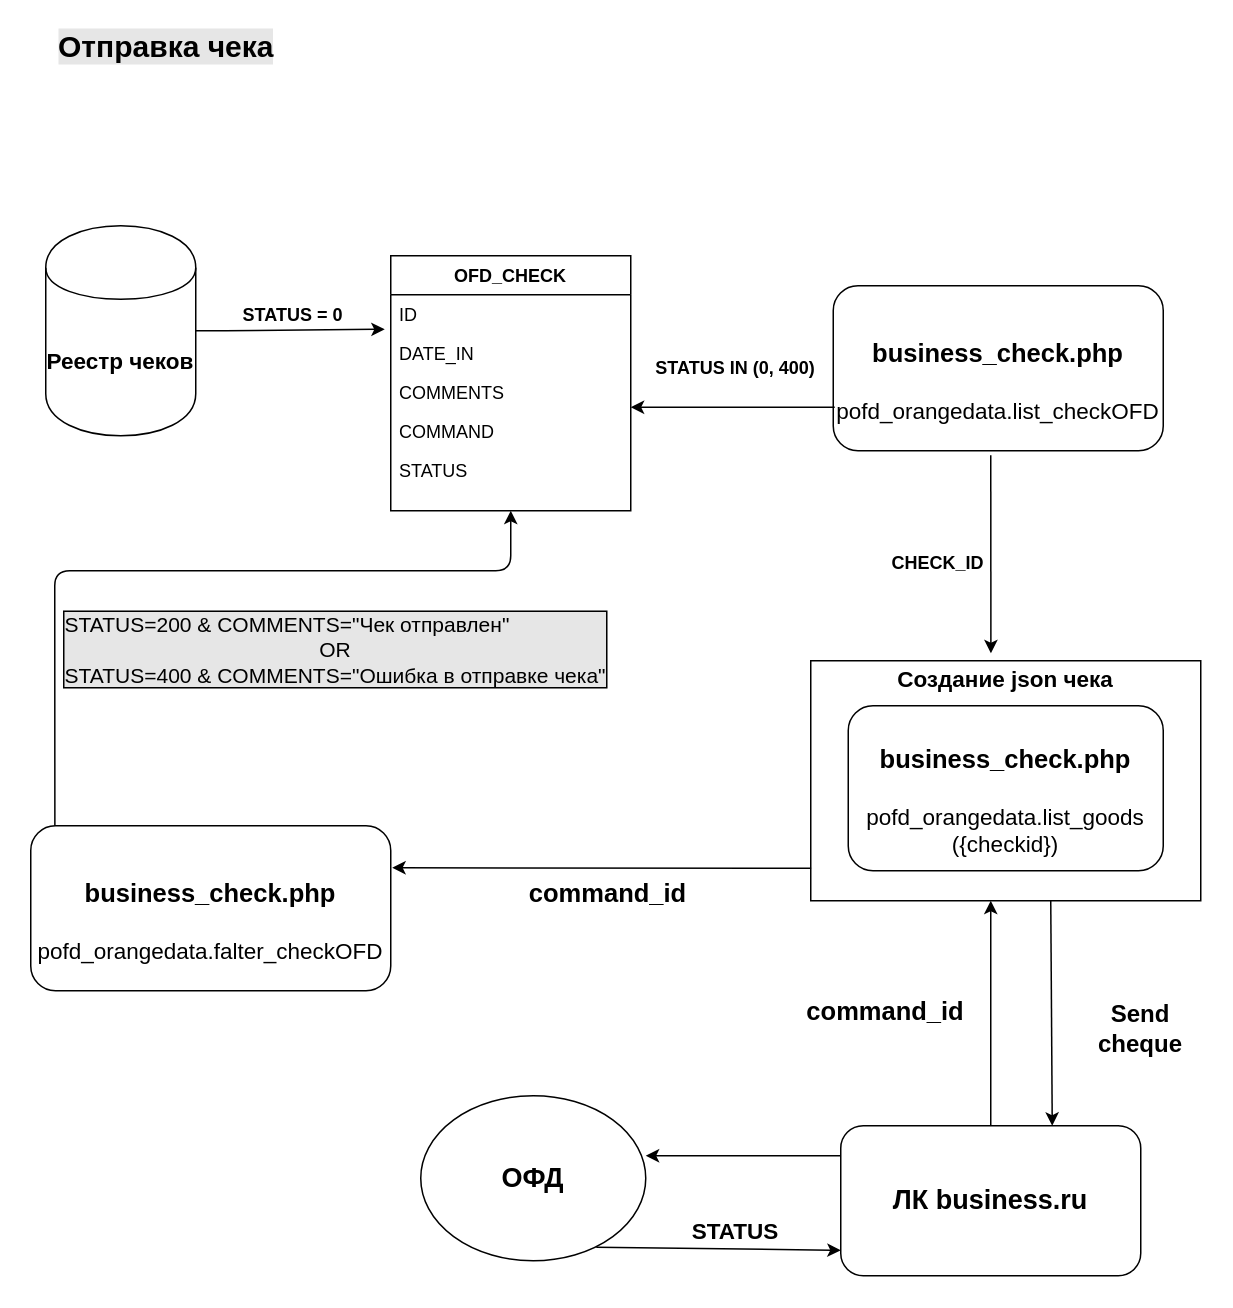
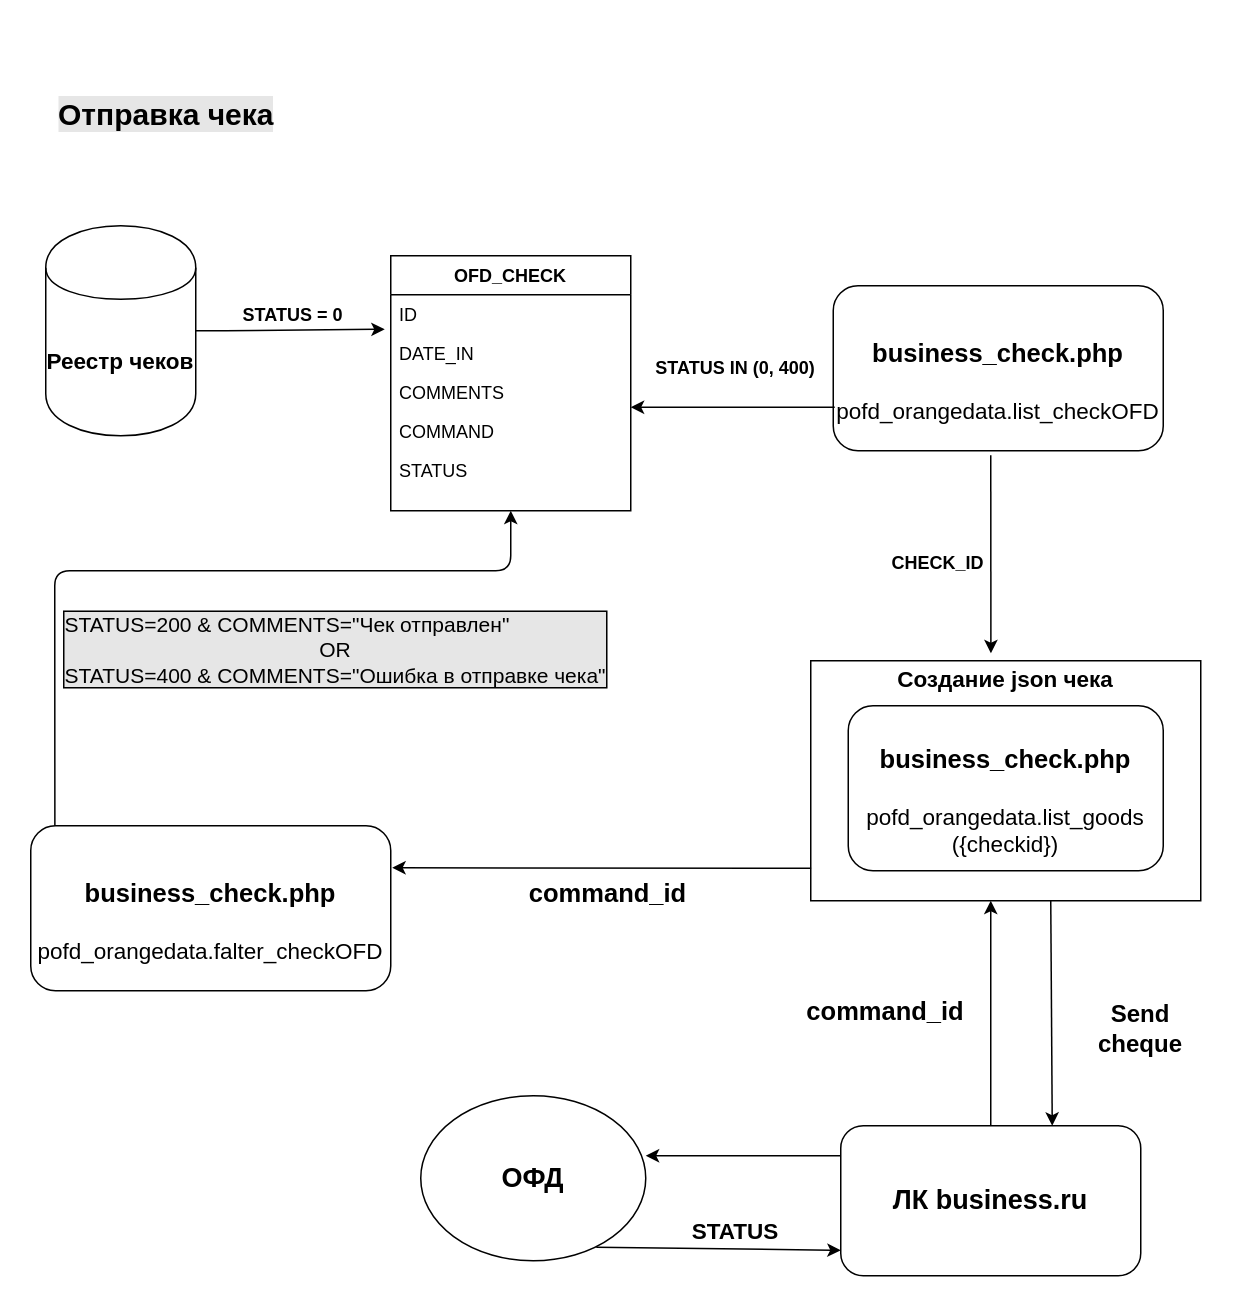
node "Отправка чека": moved (167, 46) -> (167, 113)
